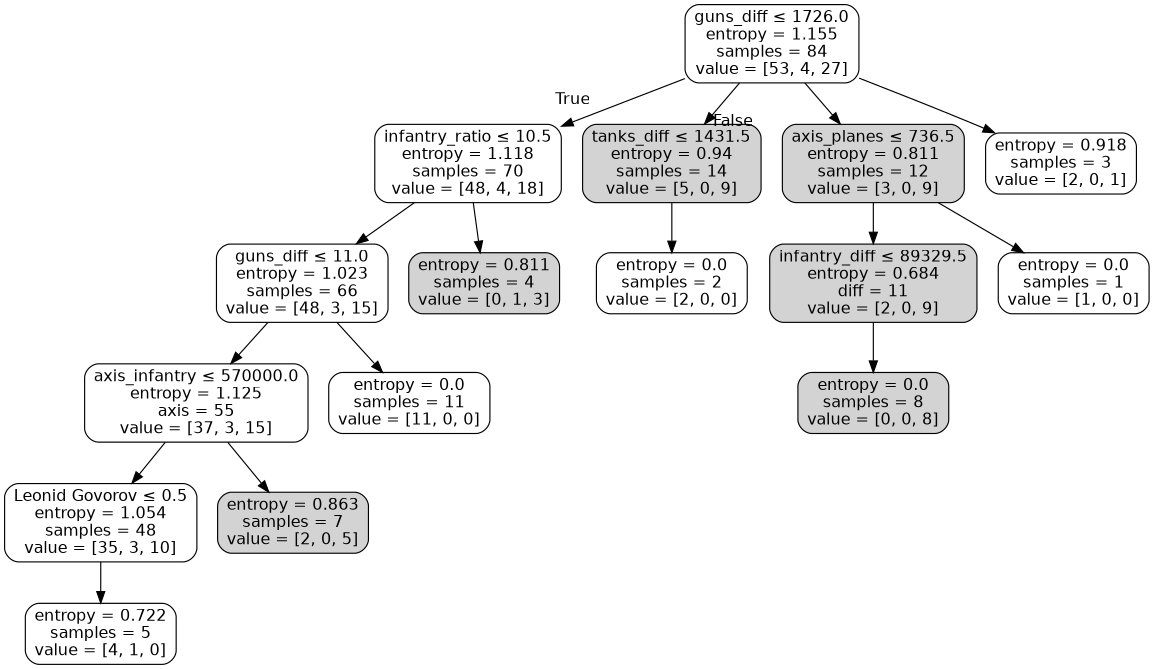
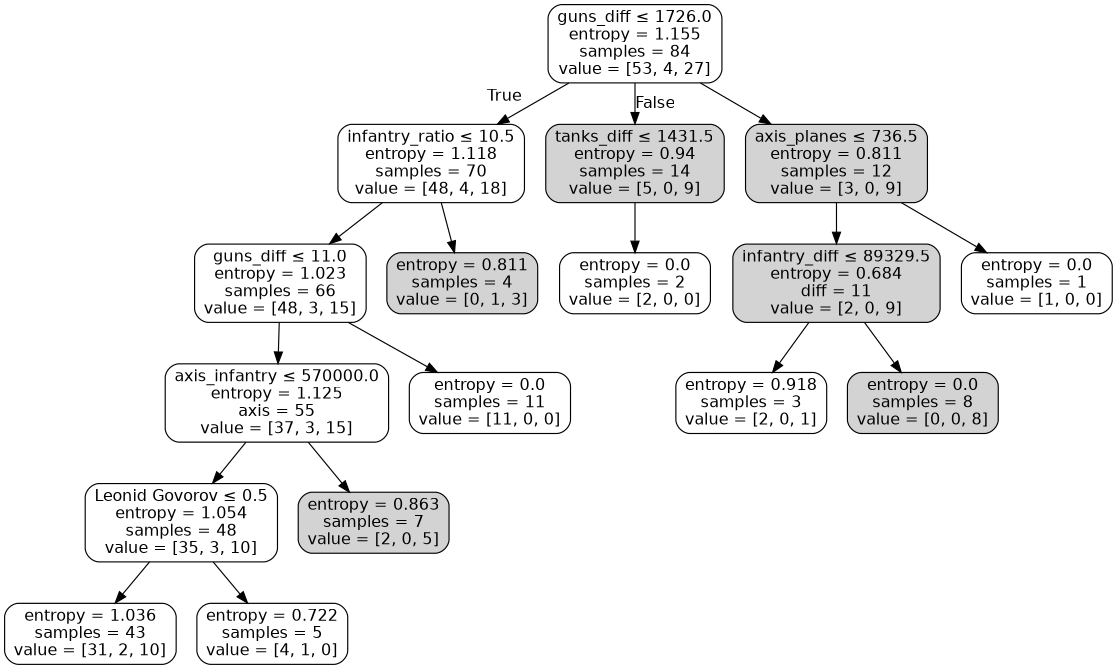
edge "guns_diff ≤ 1726.0" -> "entropy = 0.918": now "infantry_diff ≤ 89329.5" -> "entropy = 0.918"
node "entropy = 1.036": added
